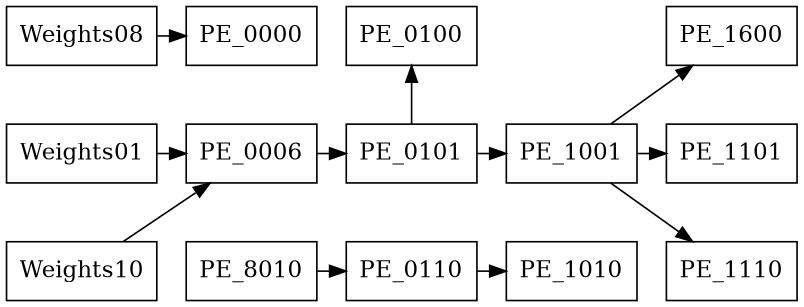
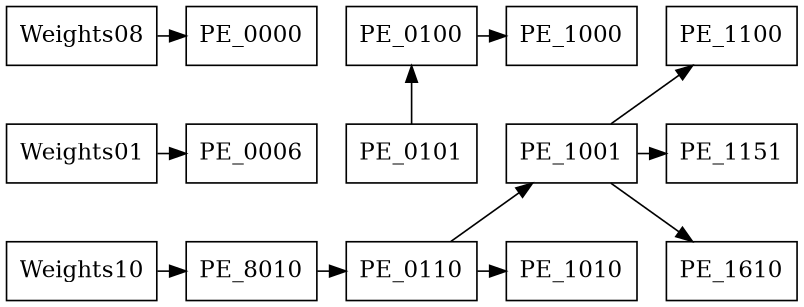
node "PE_1000": added
node "PE_1600": label "PE_1600" -> "PE_1100"
edge "PE_0006" -> "PE_0101": removed
edge "PE_0101" -> "PE_1001": now "PE_0110" -> "PE_1001"
node "PE_1101": label "PE_1101" -> "PE_1151"
edge "Weights10" -> "PE_0006": now "Weights10" -> "PE_8010"
node "PE_1110": label "PE_1110" -> "PE_1610"
